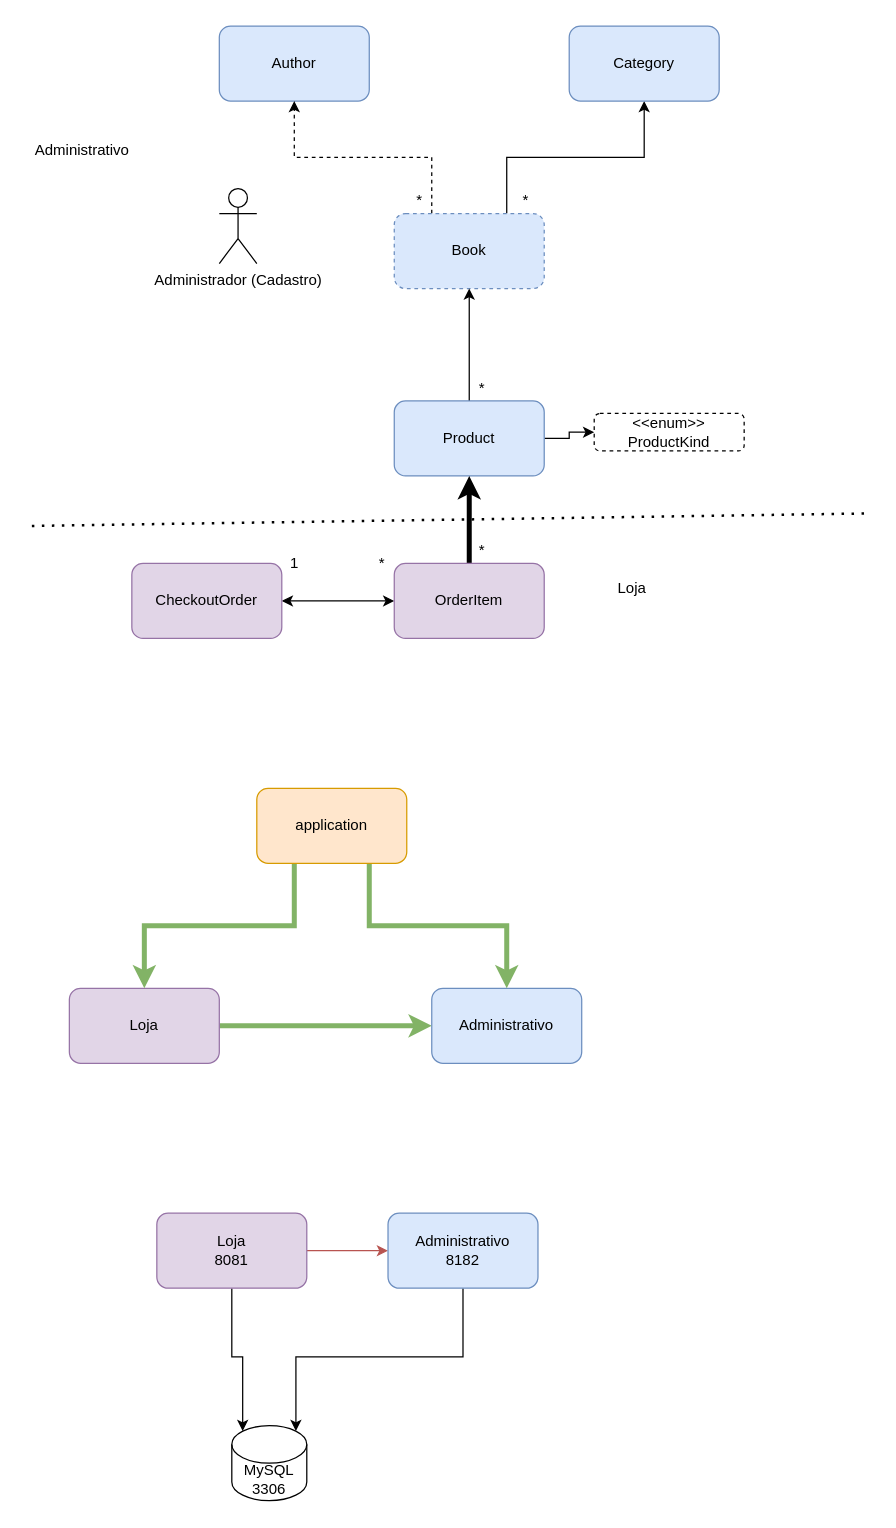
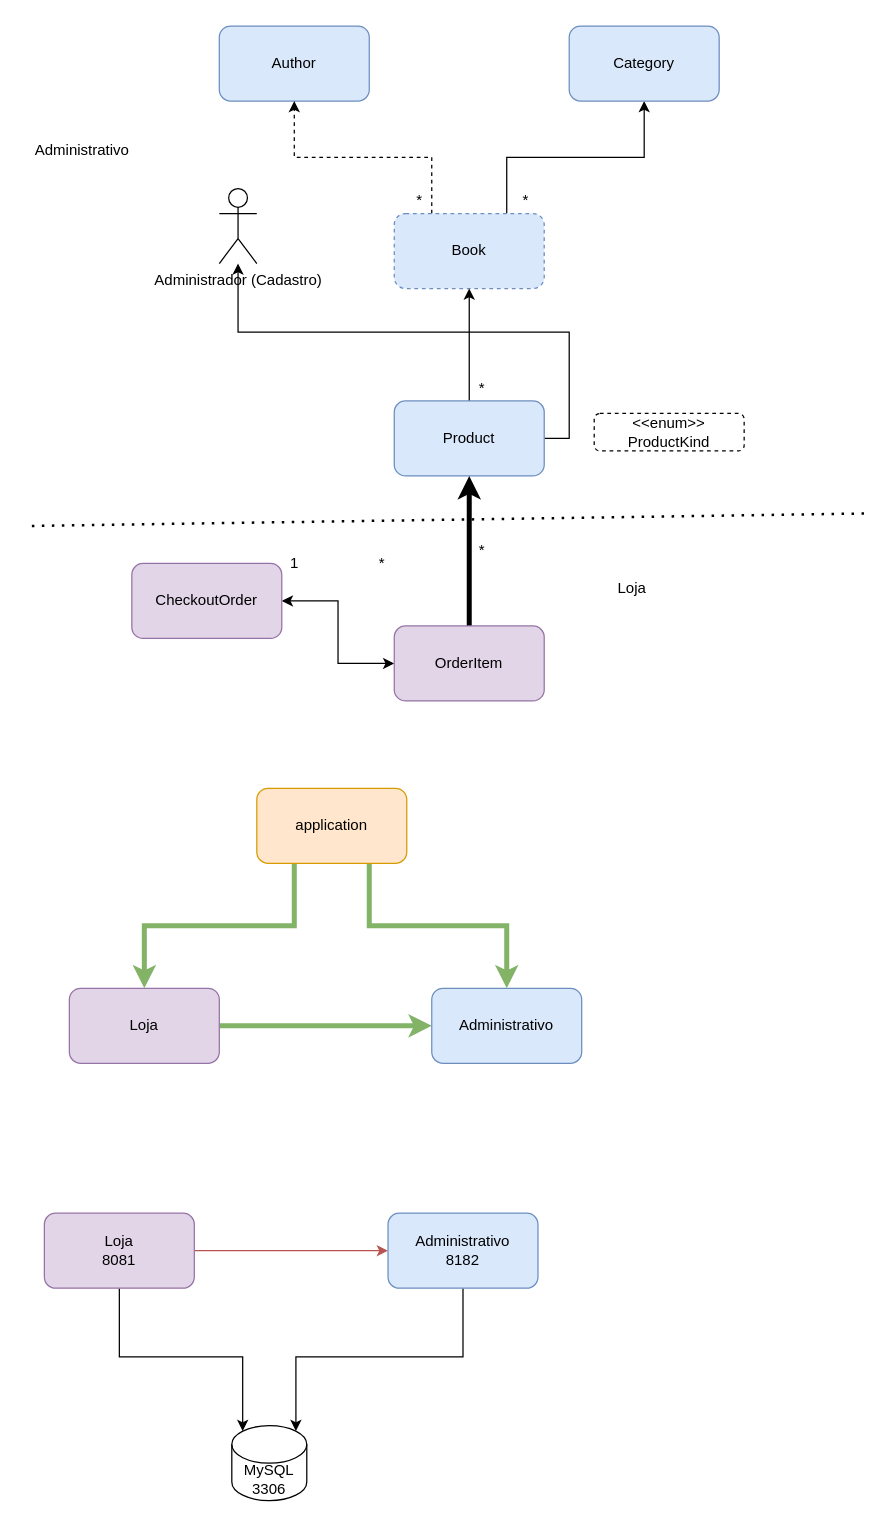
edge "Product" -> "<<enum>> ProductKind": now "Product" -> "Administrador (Cadastro)"
node "OrderItem": moved (469, 601) -> (469, 663)
node "Loja 8081": moved (232, 1251) -> (119, 1251)
